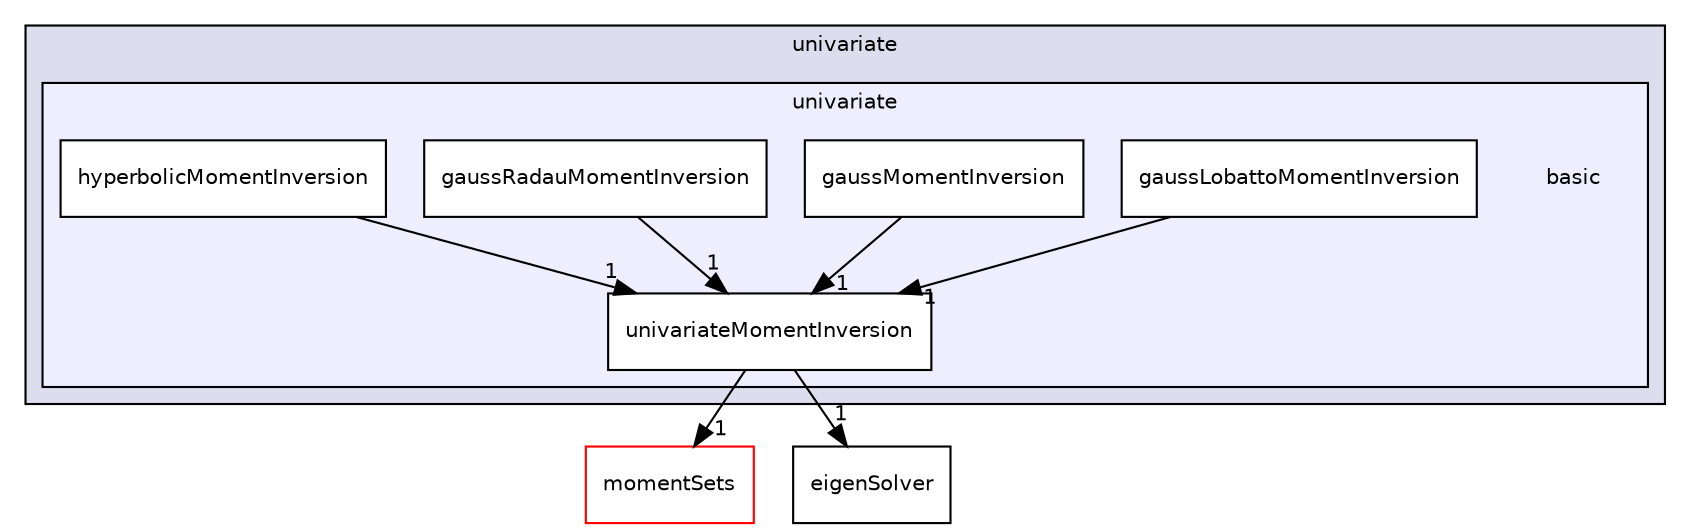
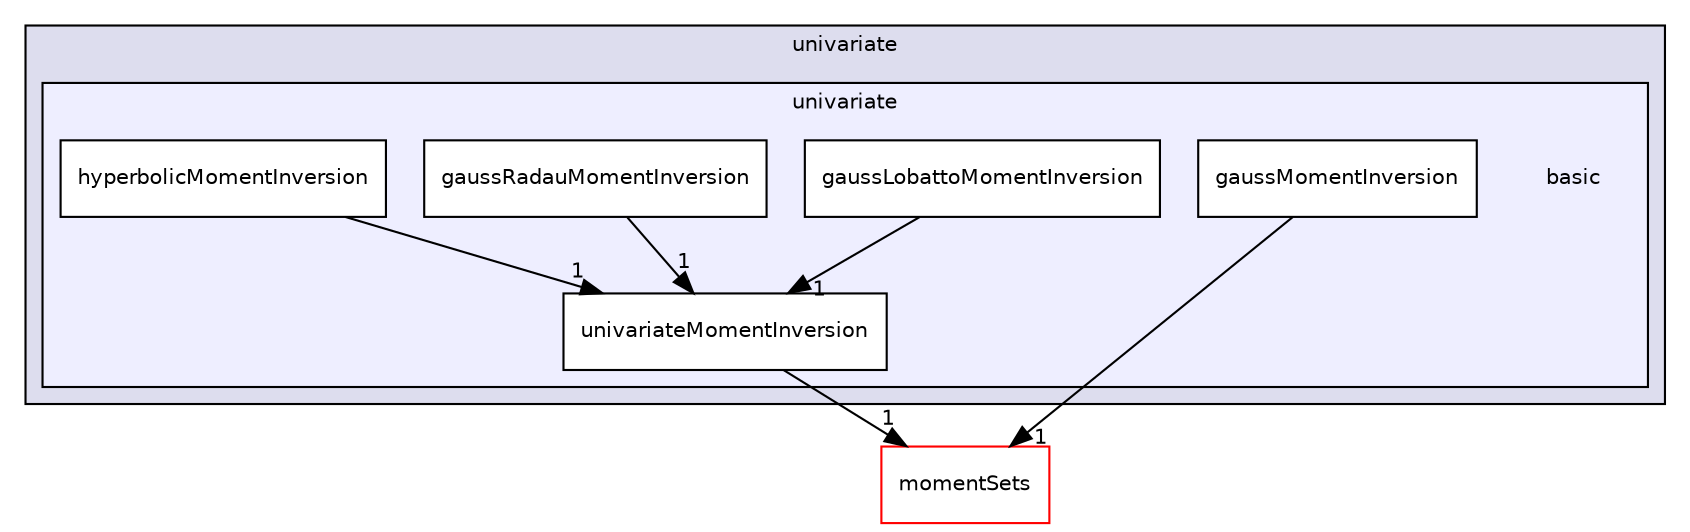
edge "gaussMomentInversion" -> "univariateMomentInversion": now "gaussMomentInversion" -> "momentSets"
node "eigenSolver": removed
